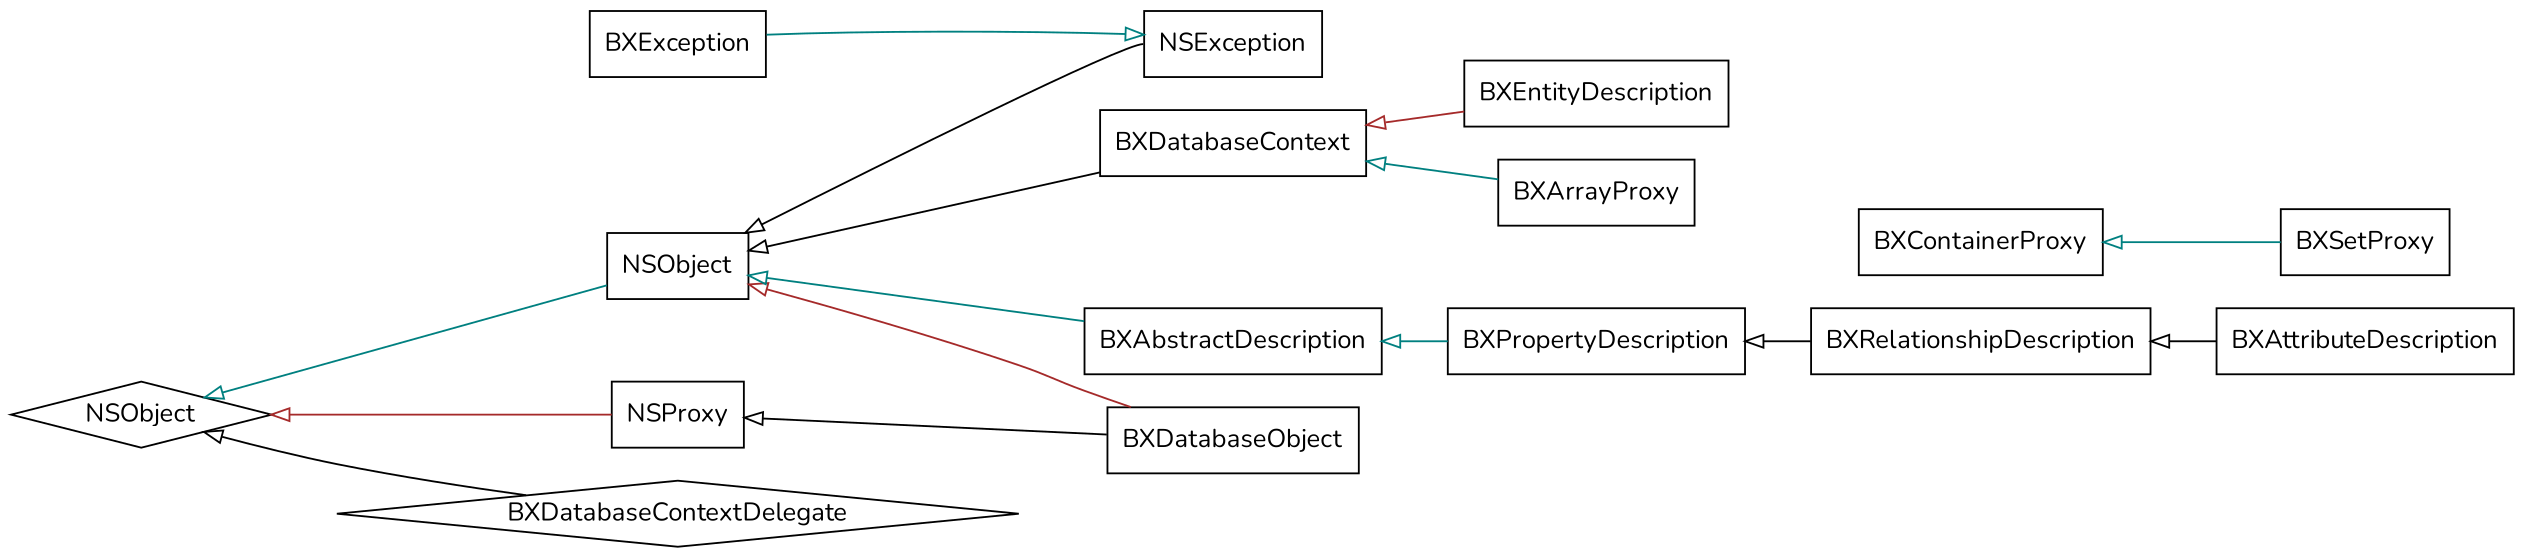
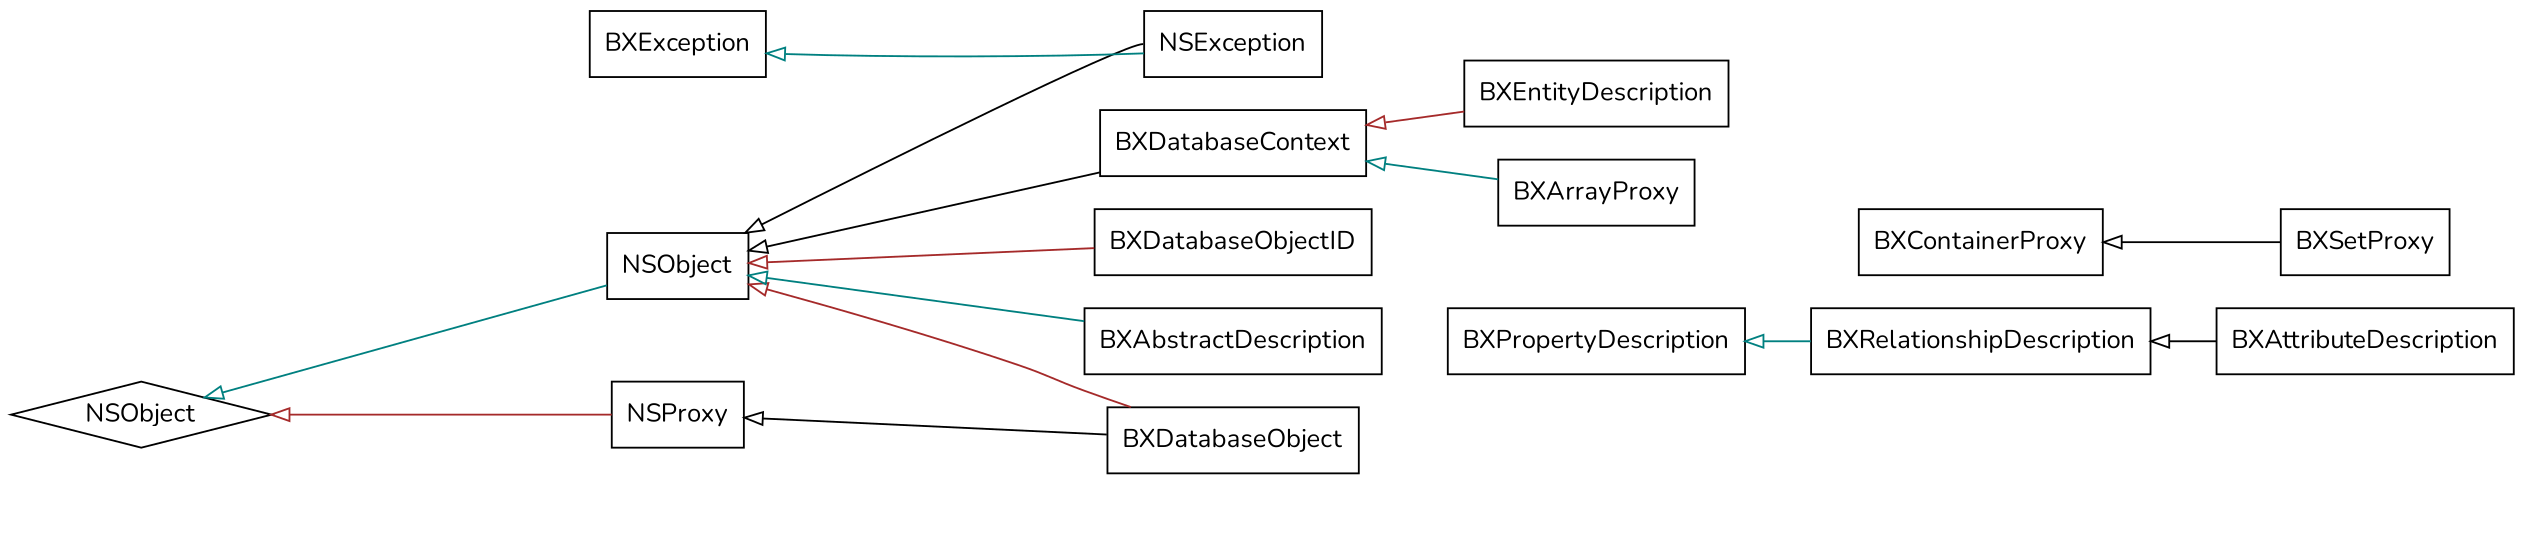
edge "BXException" -> "NSException": reversed
node "BXDatabaseObjectID": added
edge "BXSetProxy" -> "BXContainerProxy": color teal -> black
edge "BXPropertyDescription" -> "BXAbstractDescription": removed
edge "BXRelationshipDescription" -> "BXPropertyDescription": color black -> teal
node "BXDatabaseContextDelegate": removed
